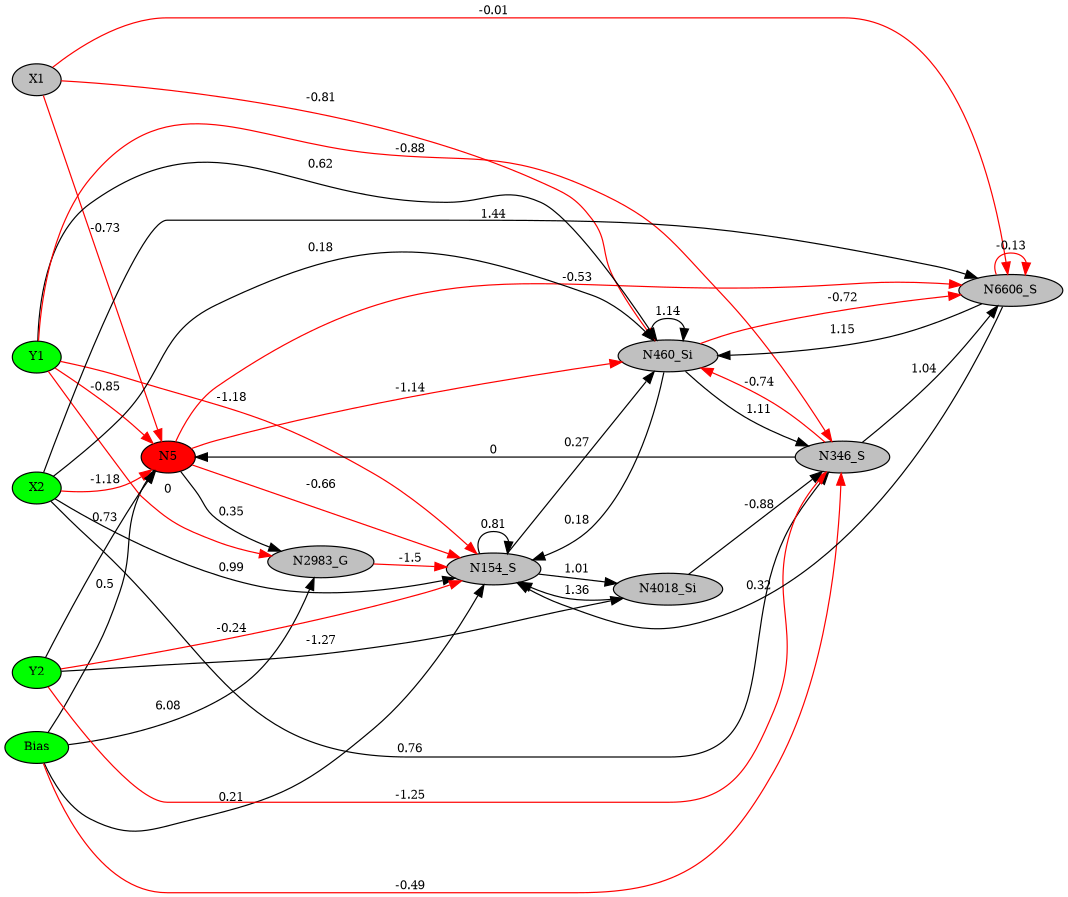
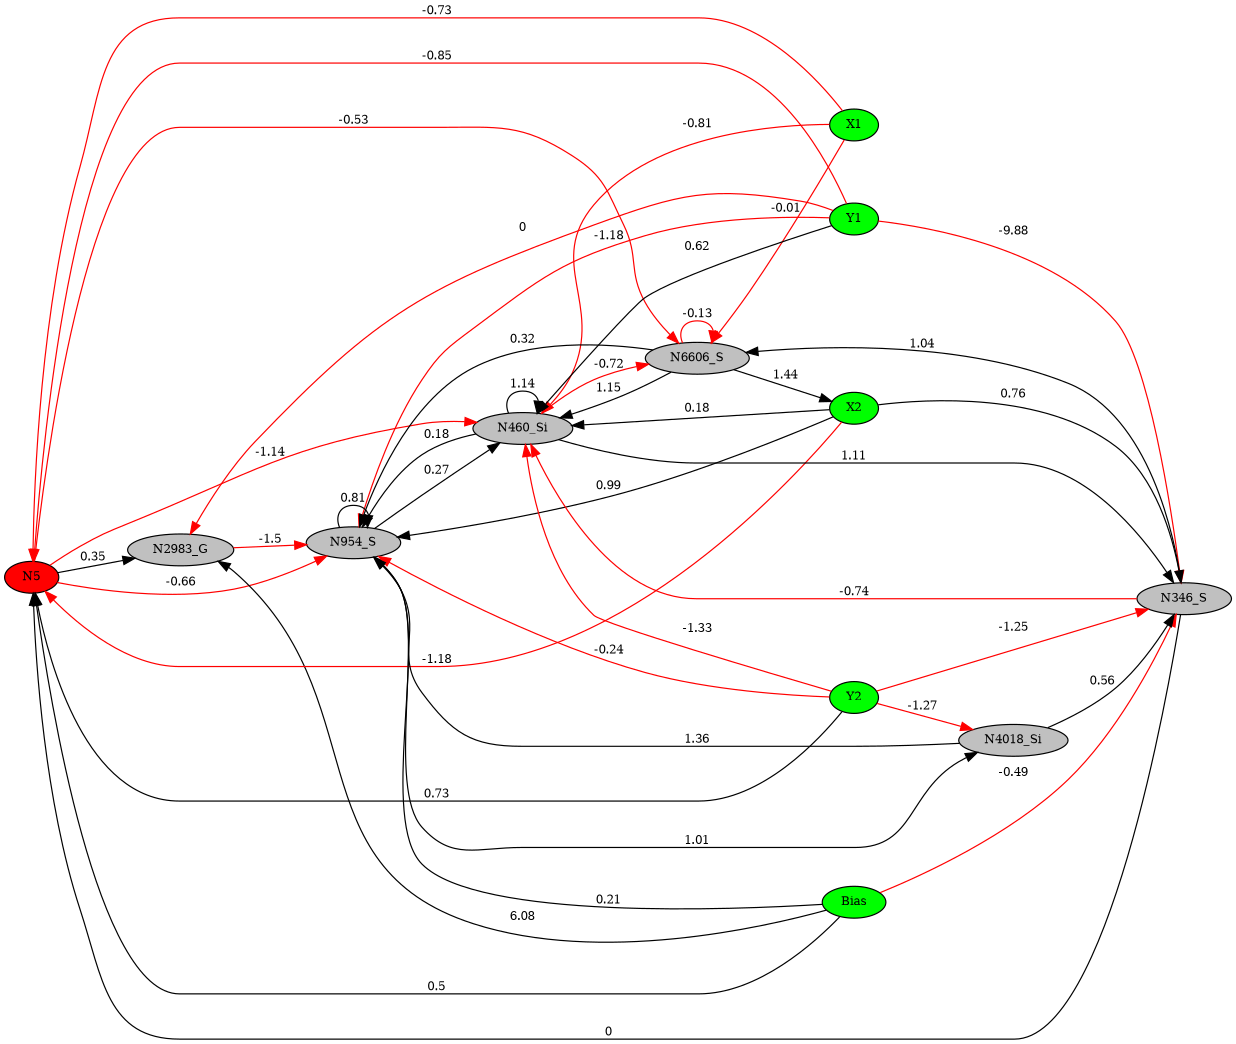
node "X1": fillcolor gray -> green
edge "Y1" -> "N346_S": label "-0.88" -> "-9.88"
edge "X2" -> "N6606_S": reversed
edge "N4018_Si" -> "N346_S": label "-0.88" -> "0.56"
node "N154_S": label "N154_S" -> "N954_S"
edge "Y2" -> "N460_Si": added, label "-1.33"
edge "Y2" -> "N4018_Si": color black -> red
